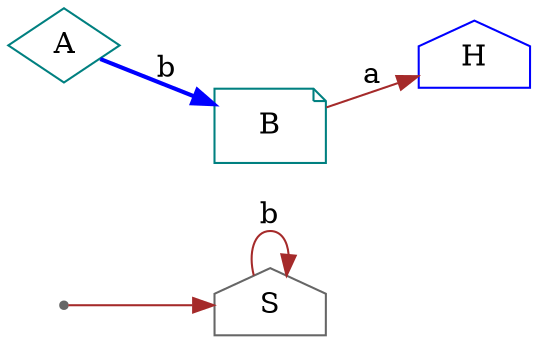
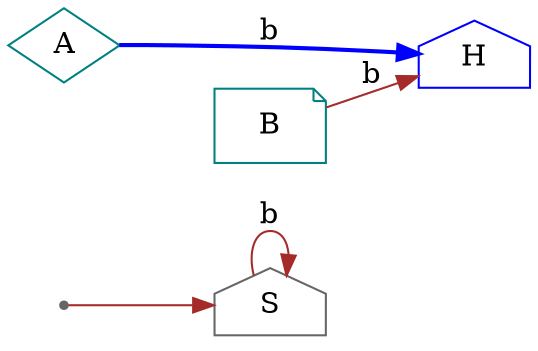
edge "B" -> "H": label "a" -> "b"
edge "A" -> "B": now "A" -> "H"
